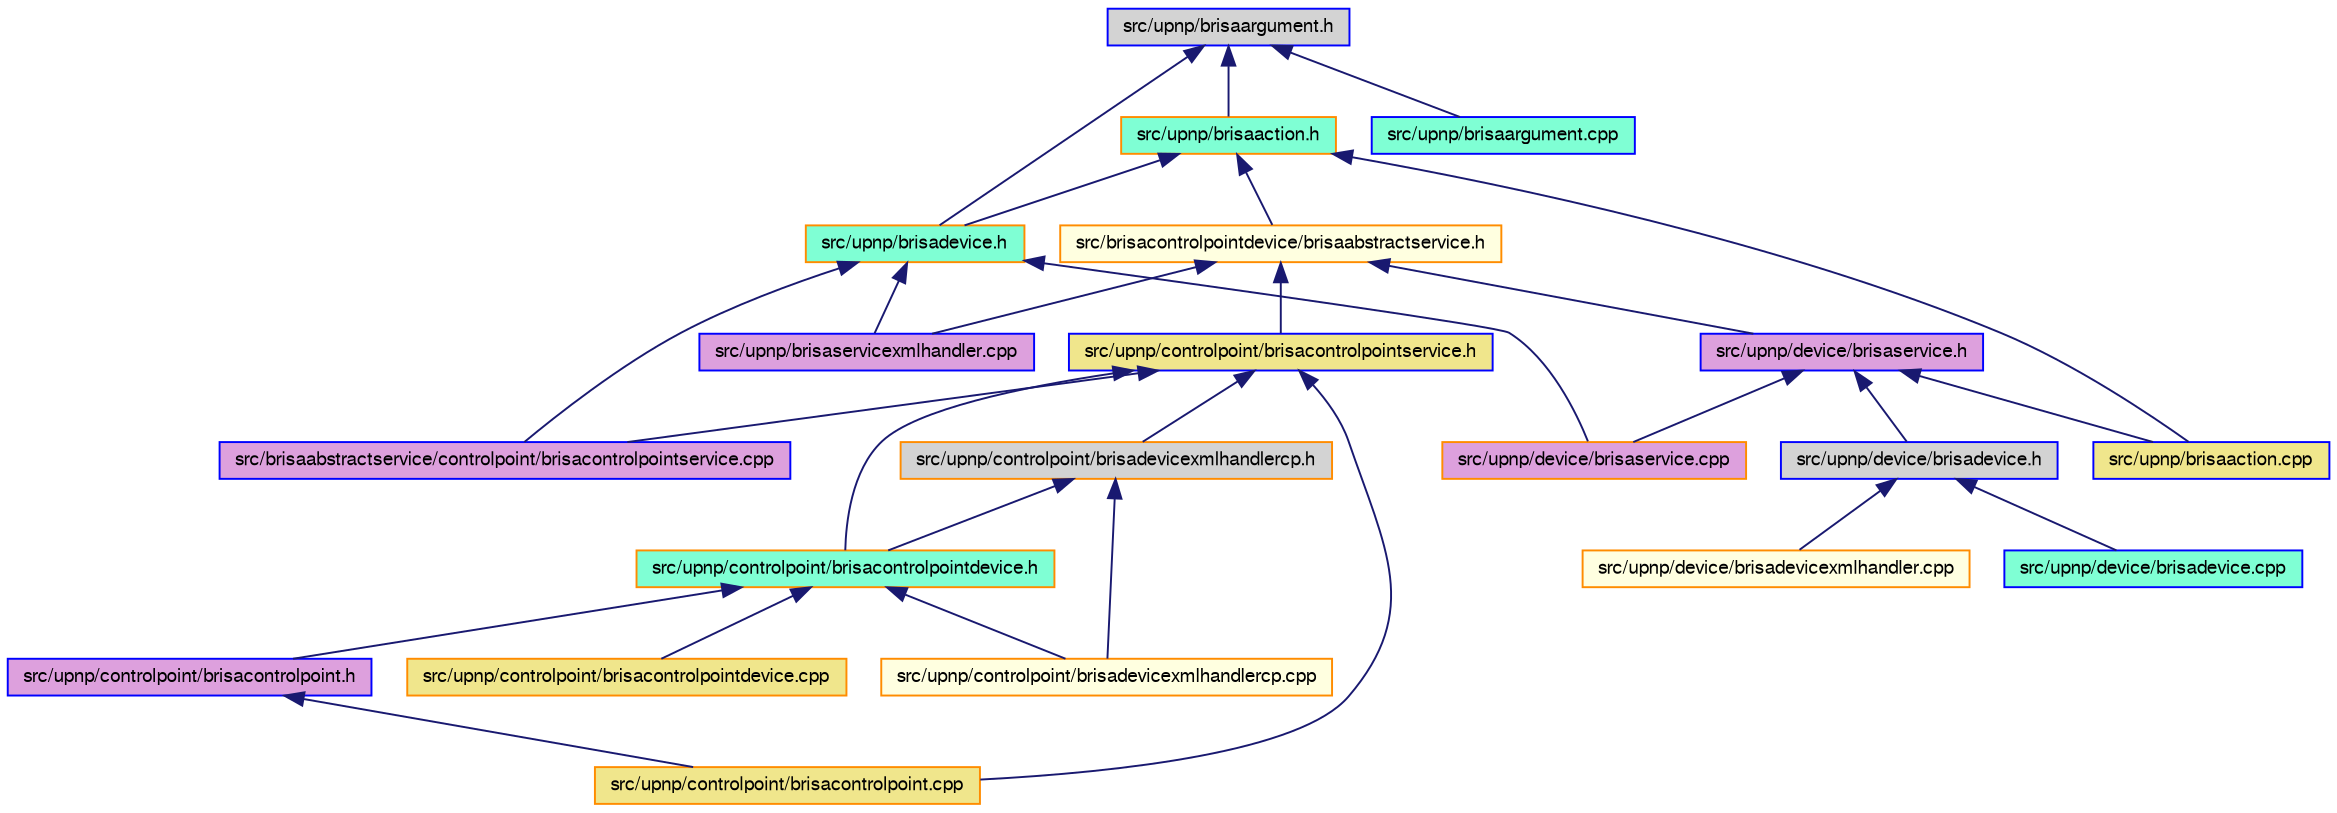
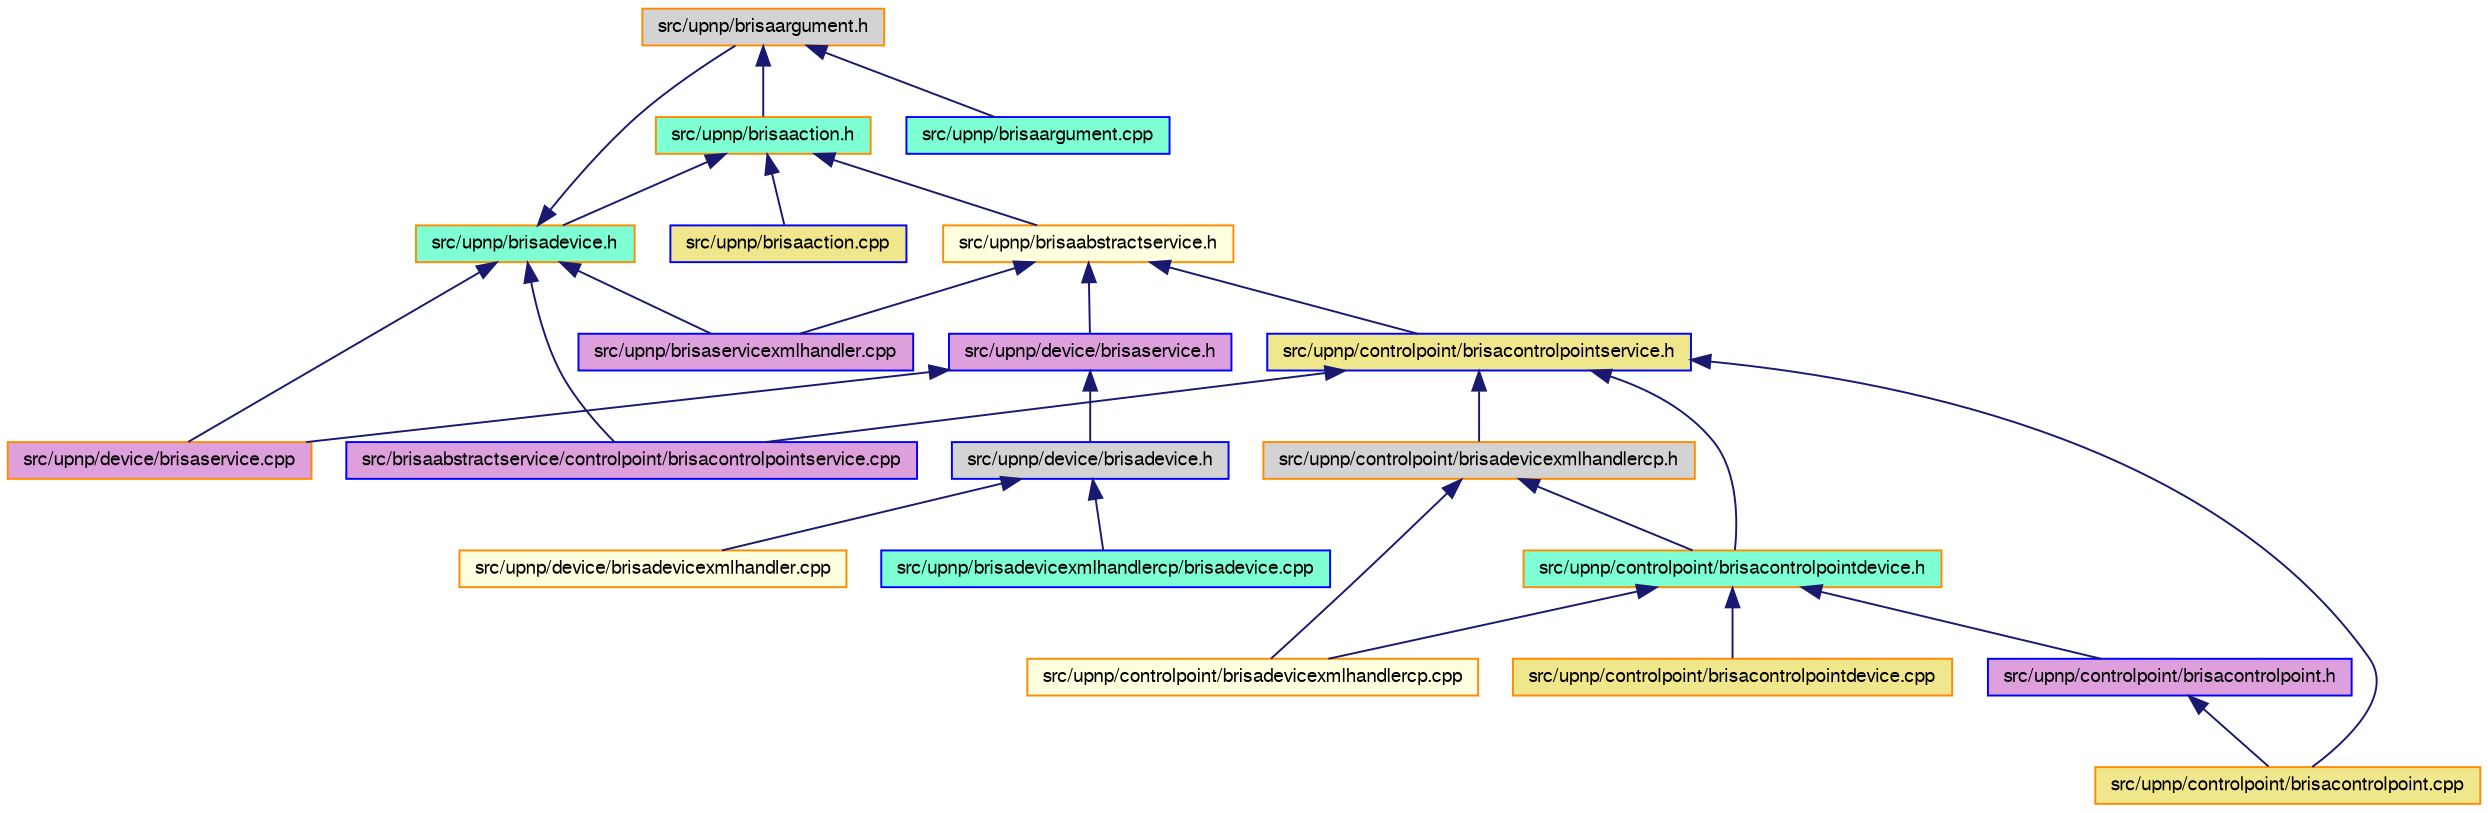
node "src/upnp/brisaargument.h": color blue -> darkorange
edge "src/upnp/brisadevice.h" -> "src/upnp/brisaargument.h": reversed
node "src/brisacontrolpointdevice/brisaabstractservice.h": label "src/brisacontrolpointdevice/brisaabstractservice.h" -> "src/upnp/brisaabstractservice.h"
edge "src/upnp/brisaaction.cpp" -> "src/upnp/device/brisaservice.h": removed
node "src/upnp/device/brisadevice.cpp": label "src/upnp/device/brisadevice.cpp" -> "src/upnp/brisadevicexmlhandlercp/brisadevice.cpp"
